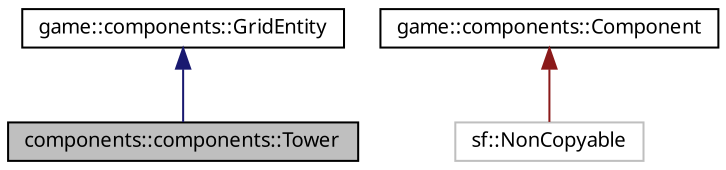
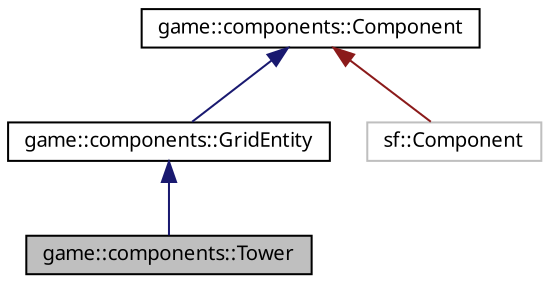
edge "game::components::GridEntity" -> "game::components::Component": added
node "components::components::Tower": label "components::components::Tower" -> "game::components::Tower"
node "sf::NonCopyable": label "sf::NonCopyable" -> "sf::Component"
